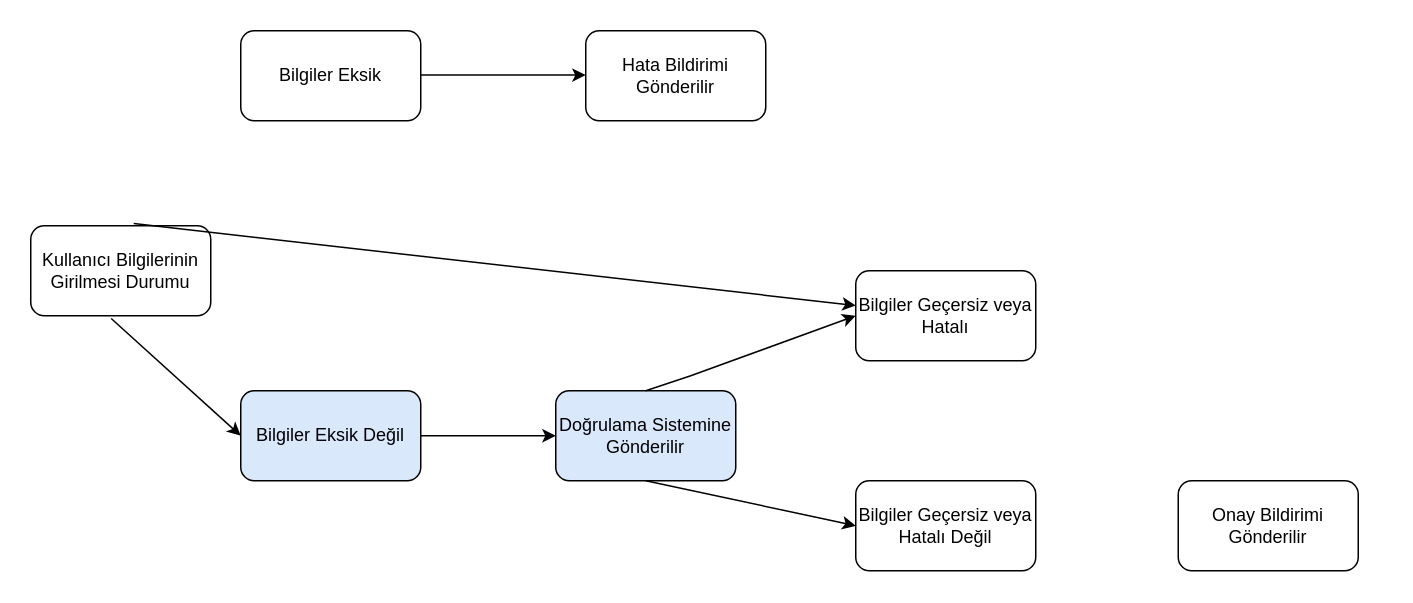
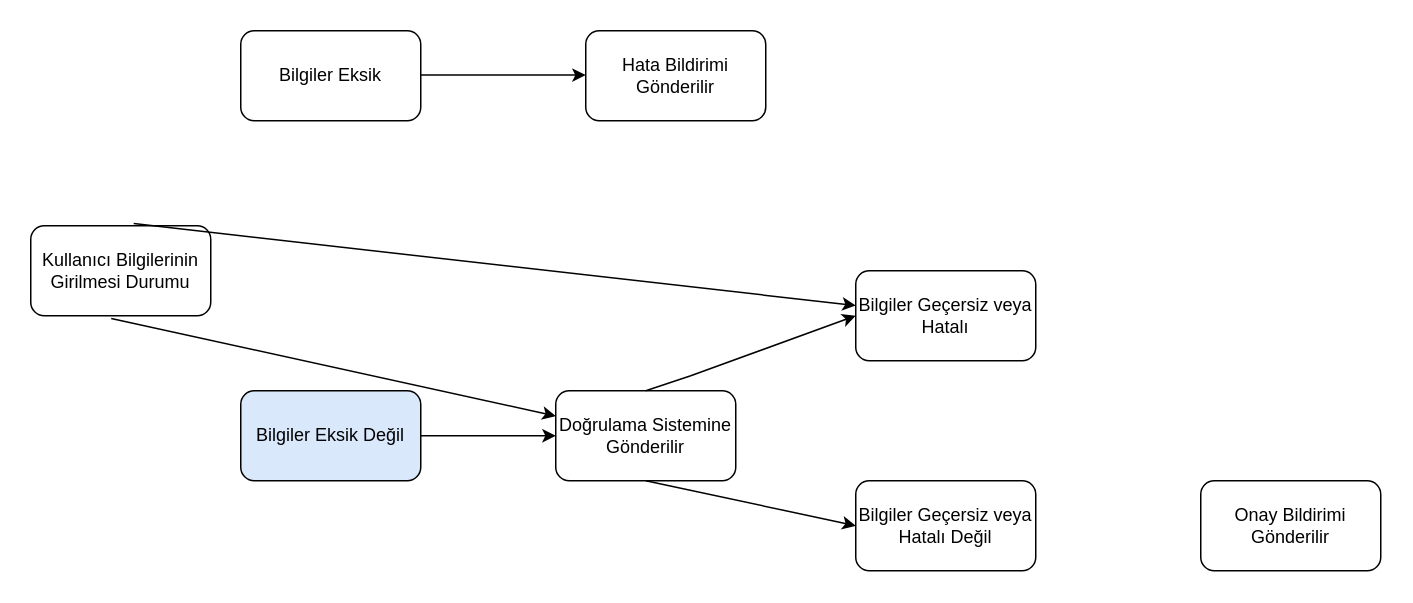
edge "Kullanıcı Bilgilerinin Girilmesi Durumu" -> "Bilgiler Eksik Değil": now "Kullanıcı Bilgilerinin Girilmesi Durumu" -> "Doğrulama Sistemine Gönderilir"
node "Doğrulama Sistemine Gönderilir": fillcolor #dae8fc -> #ffffff
node "Onay Bildirimi Gönderilir": moved (1268, 526) -> (1291, 526)
